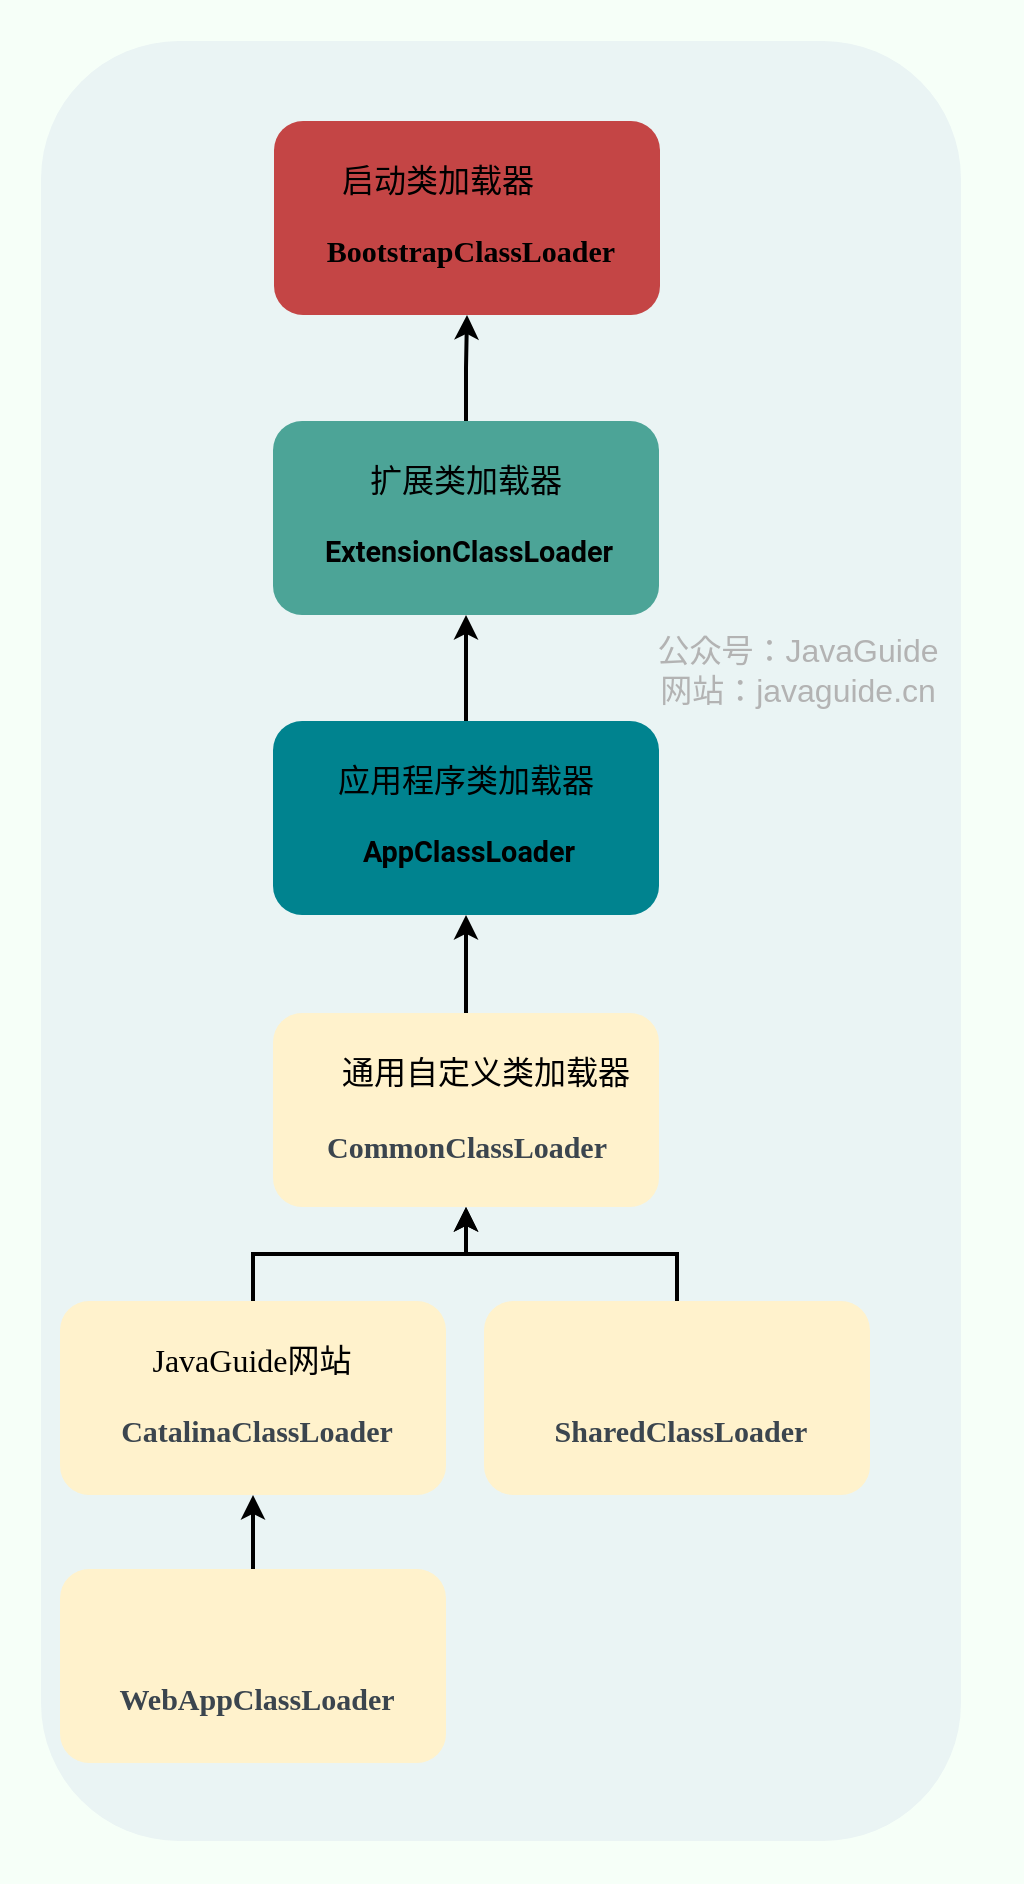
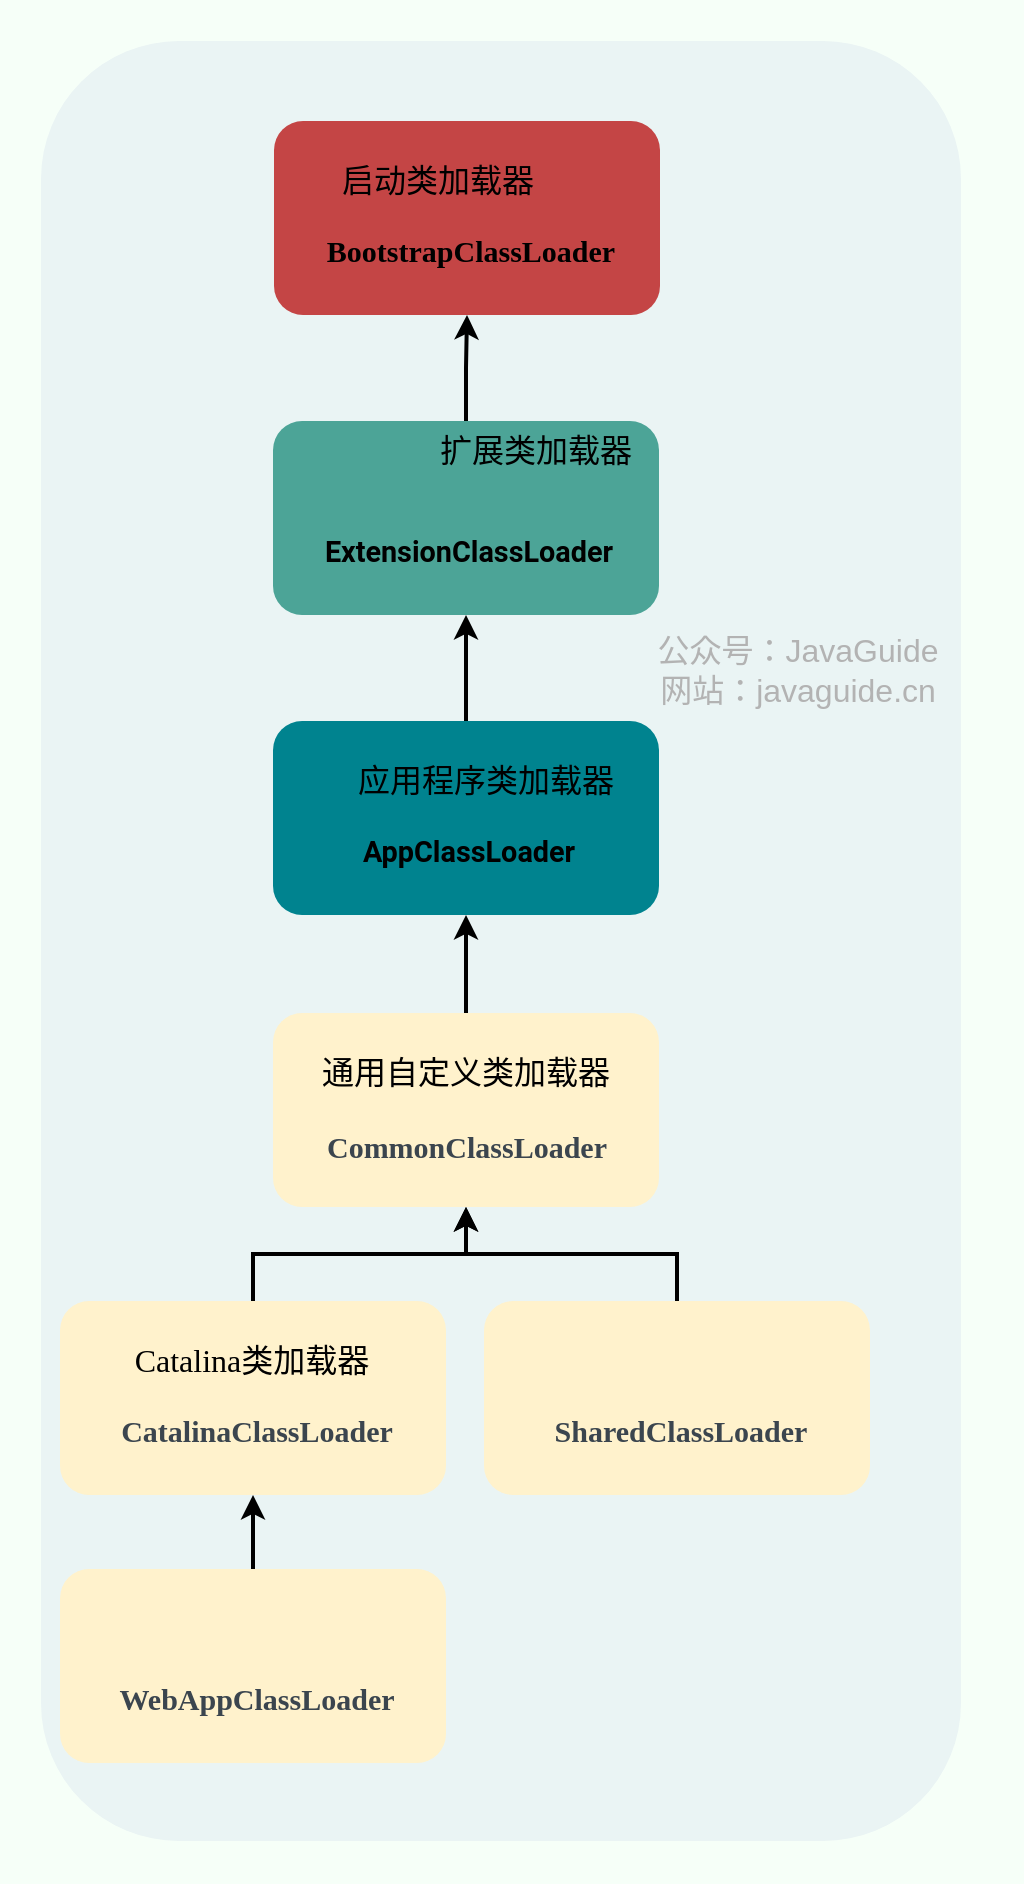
node "扩展类加载器": moved (467, 481) -> (537, 451)
node "应用程序类加载器": moved (466, 781) -> (486, 781)
node "通用自定义类加载器": moved (486, 1073) -> (466, 1073)
node "JavaGuide网站": label "JavaGuide网站" -> "Catalina类加载器"
